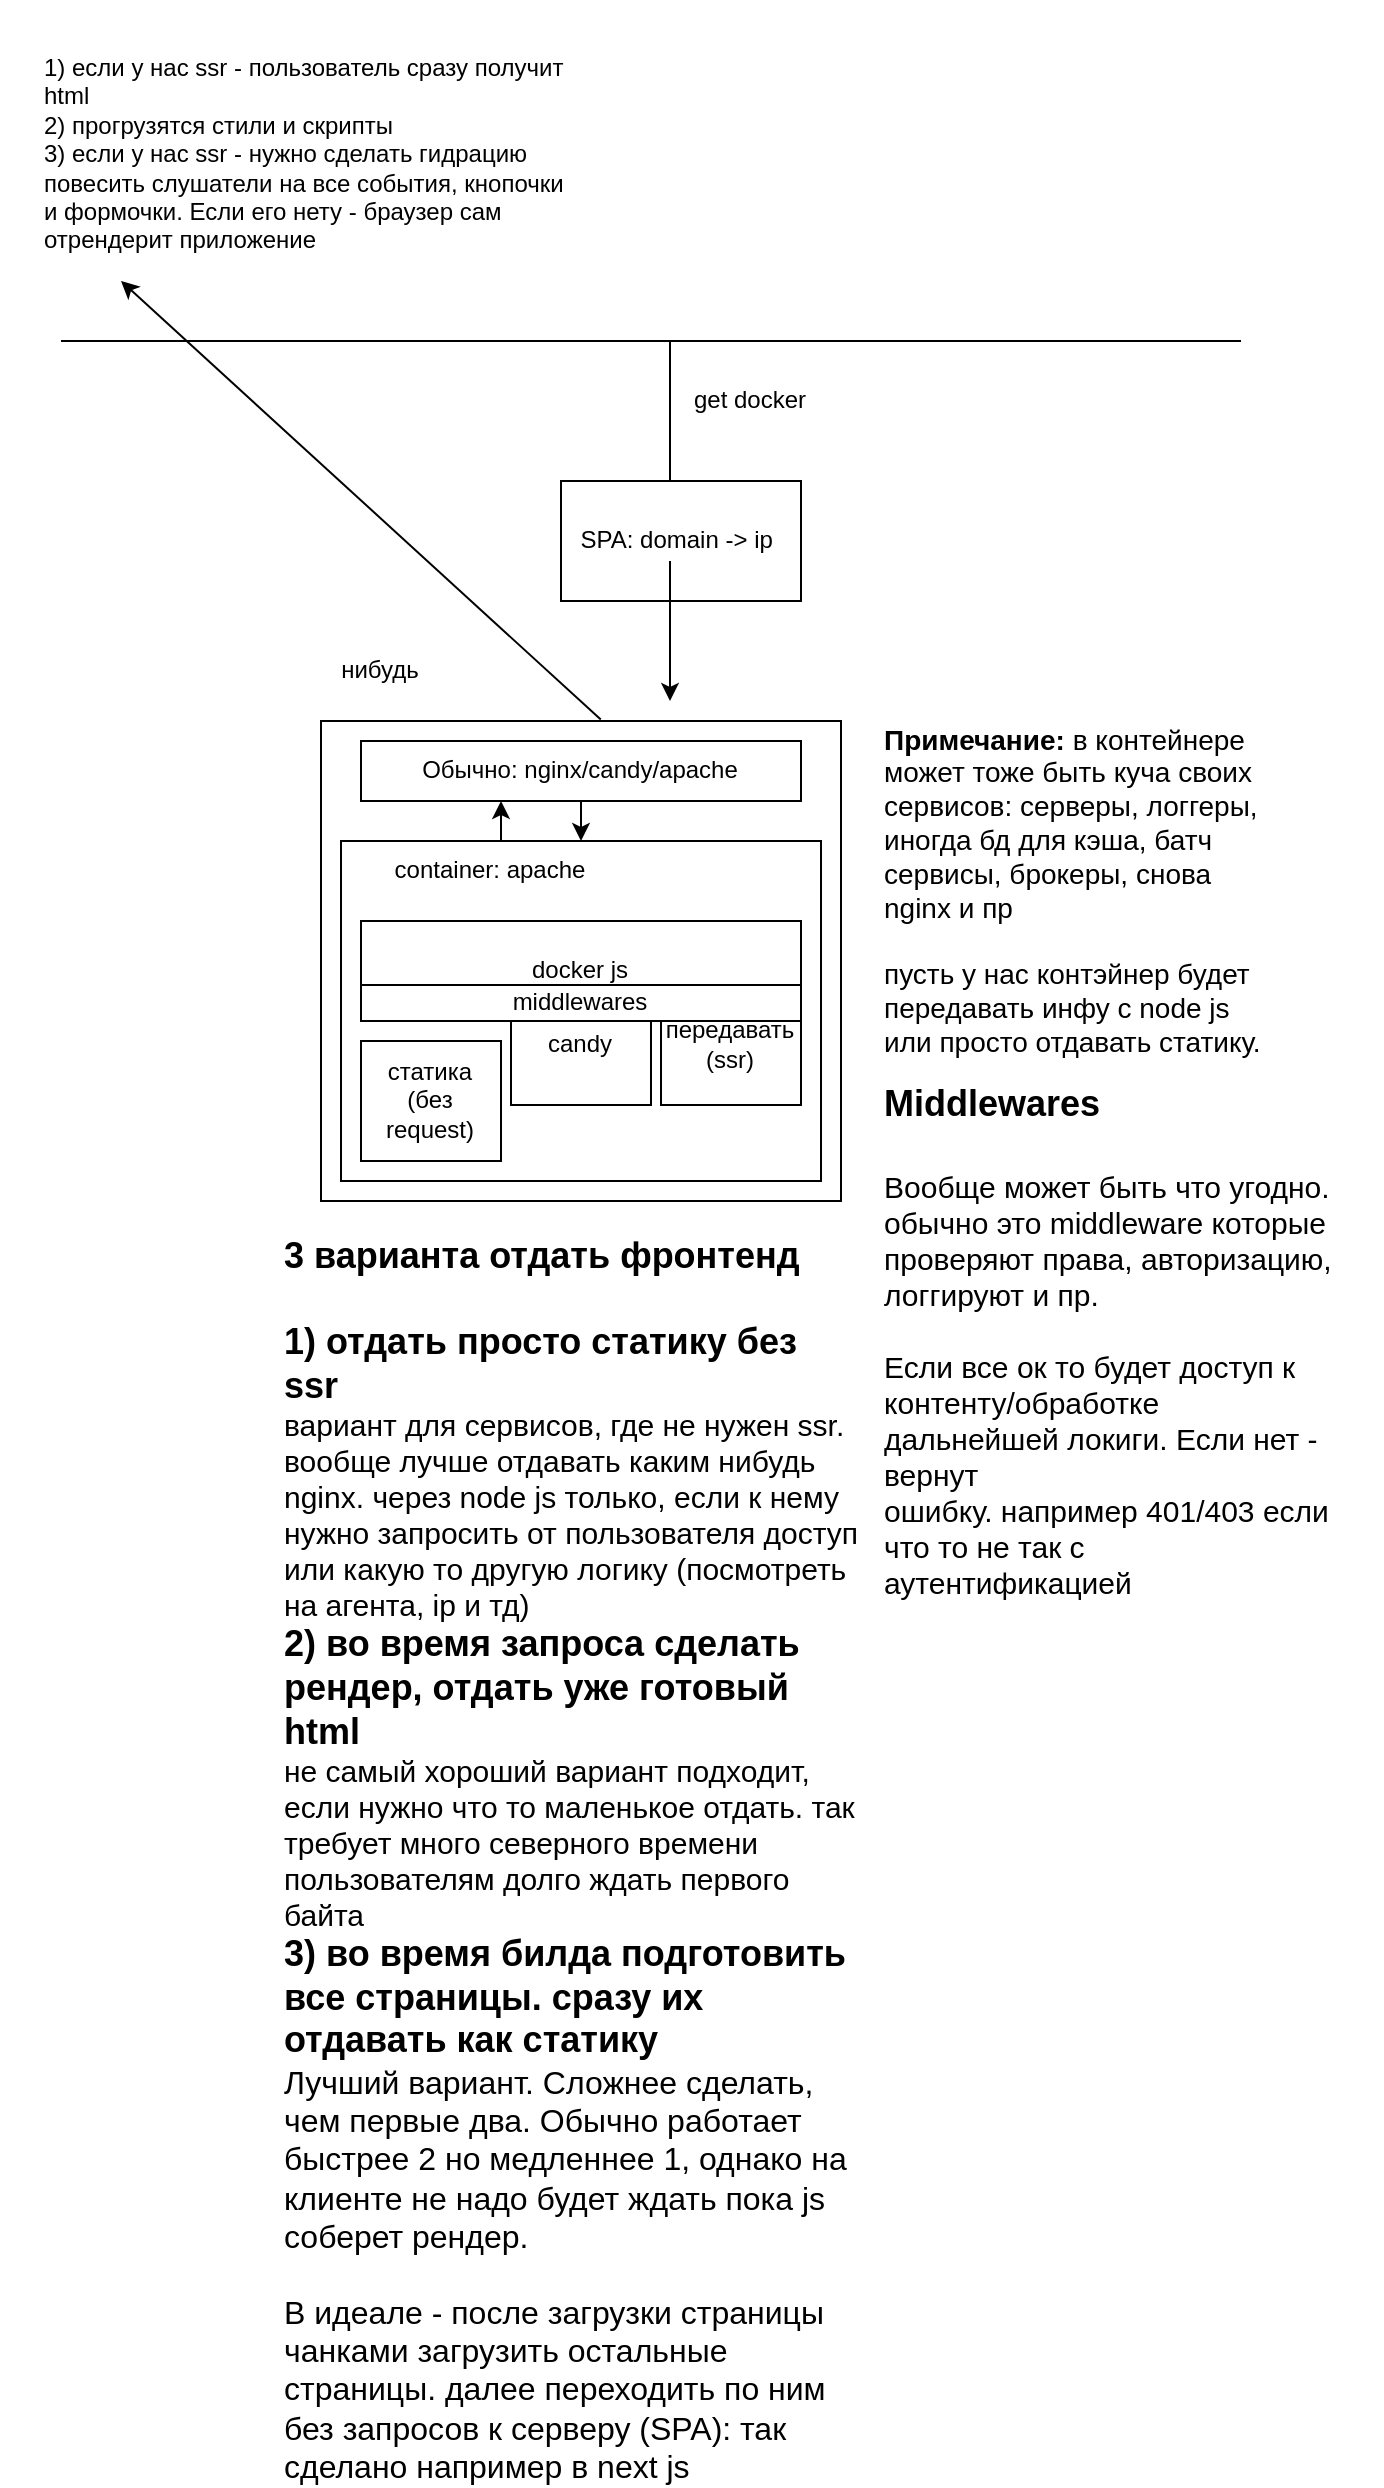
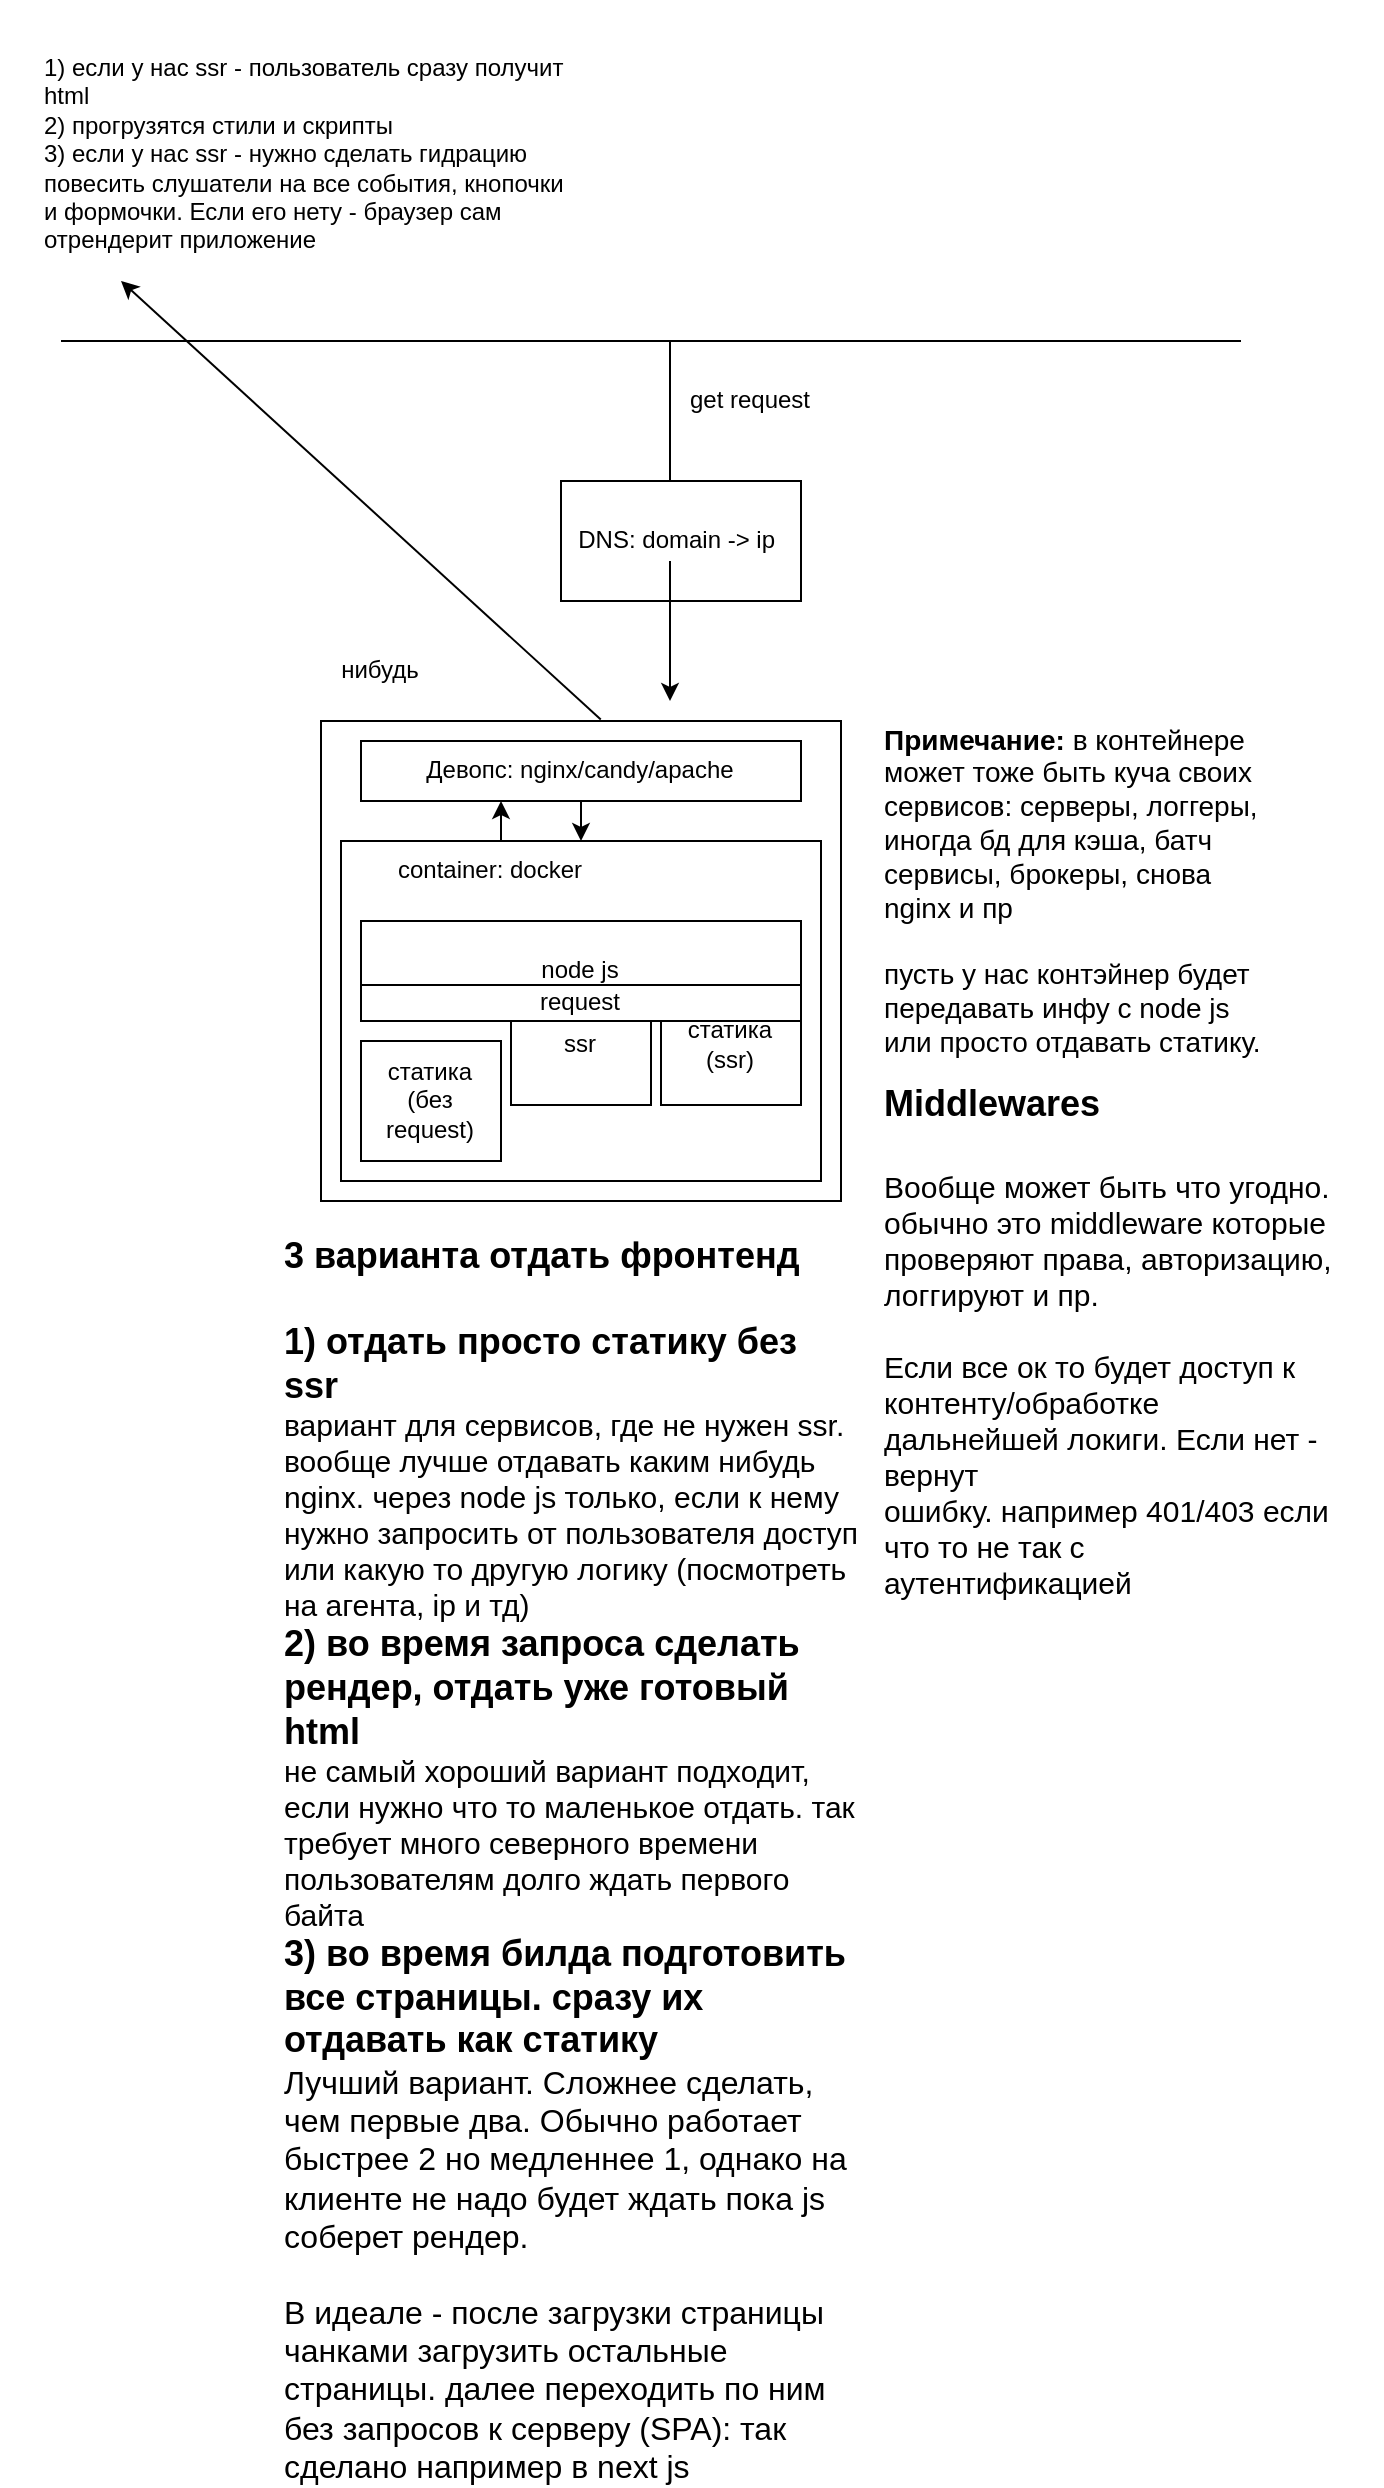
node "get docker": label "get docker" -> "get request"
node "SPA: domain -> ip": label "SPA: domain -> ip" -> "DNS: domain -> ip"
node "Обычно: nginx/candy/apache": label "Обычно: nginx/candy/apache" -> "Девопс: nginx/candy/apache"
node "container: apache": label "container: apache" -> "container: docker"
node "docker js": label "docker js" -> "node js"
node "middlewares": label "middlewares" -> "request"
node "candy": label "candy" -> "ssr"
node "передавать (ssr)": label "передавать (ssr)" -> "статика (ssr)"
